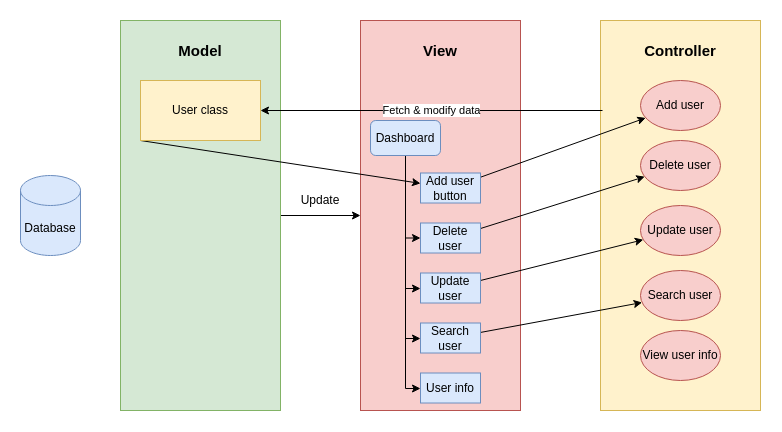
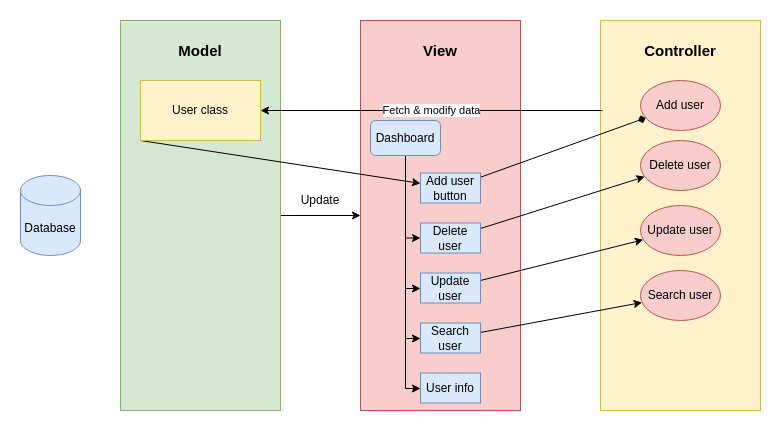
edge "Add user button" -> "Add user": arrowhead classic -> diamond
node "View user info": removed
